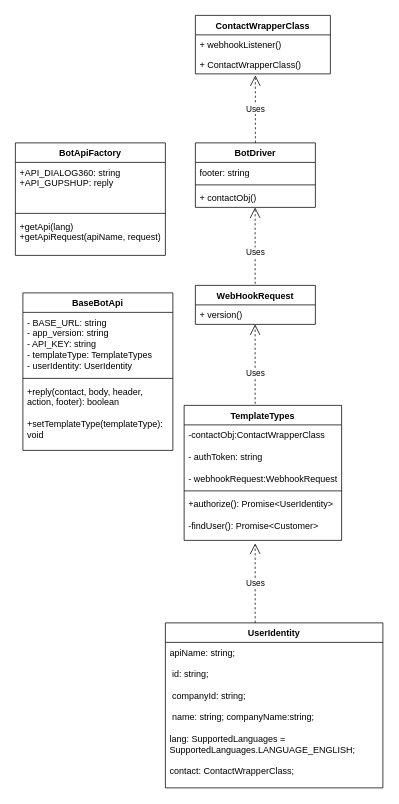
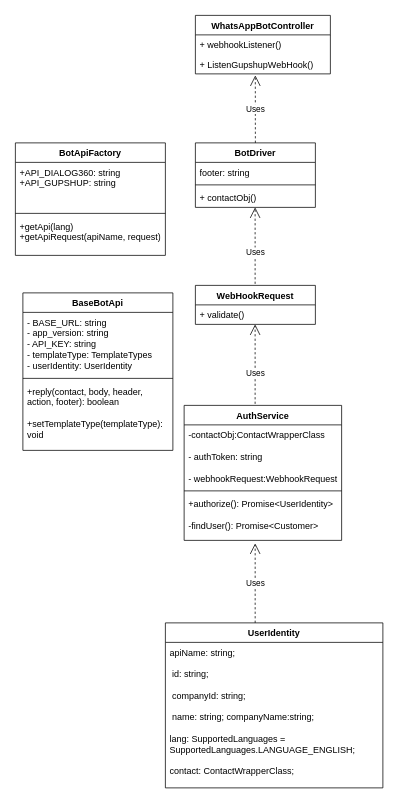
node "ContactWrapperClass": label "ContactWrapperClass" -> "WhatsAppBotController"
node "+ ContactWrapperClass()": label "+ ContactWrapperClass()" -> "+ ListenGupshupWebHook()"
node "+API_DIALOG360: string +API_GUPSHUP: reply": label "+API_DIALOG360: string +API_GUPSHUP: reply" -> "+API_DIALOG360: string +API_GUPSHUP: string"
node "+ version()": label "+ version()" -> "+ validate()"
node "TemplateTypes": label "TemplateTypes" -> "AuthService"
